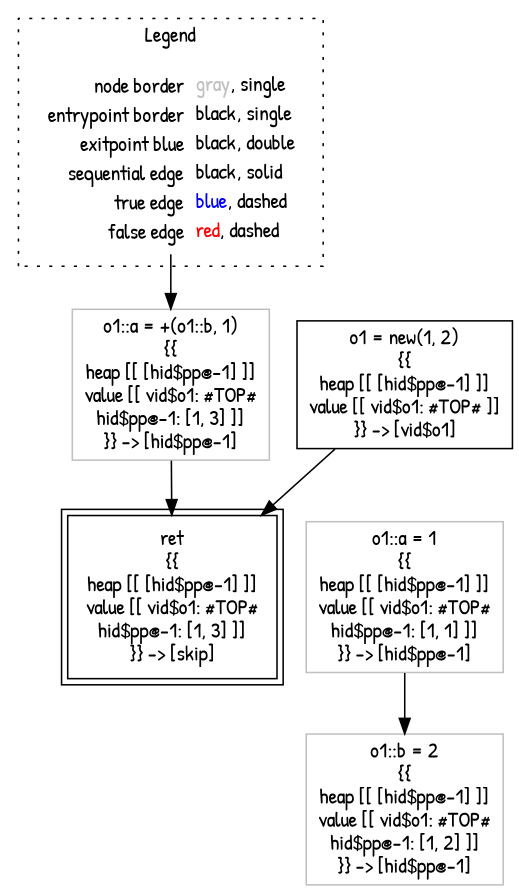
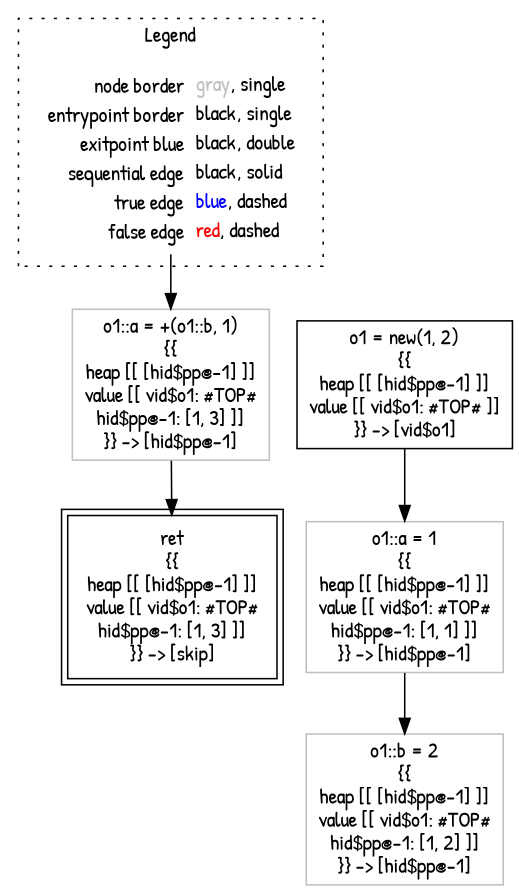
edge "o1 = new(1, 2)" -> "ret": now "o1 = new(1, 2)" -> "o1::a = 1"
